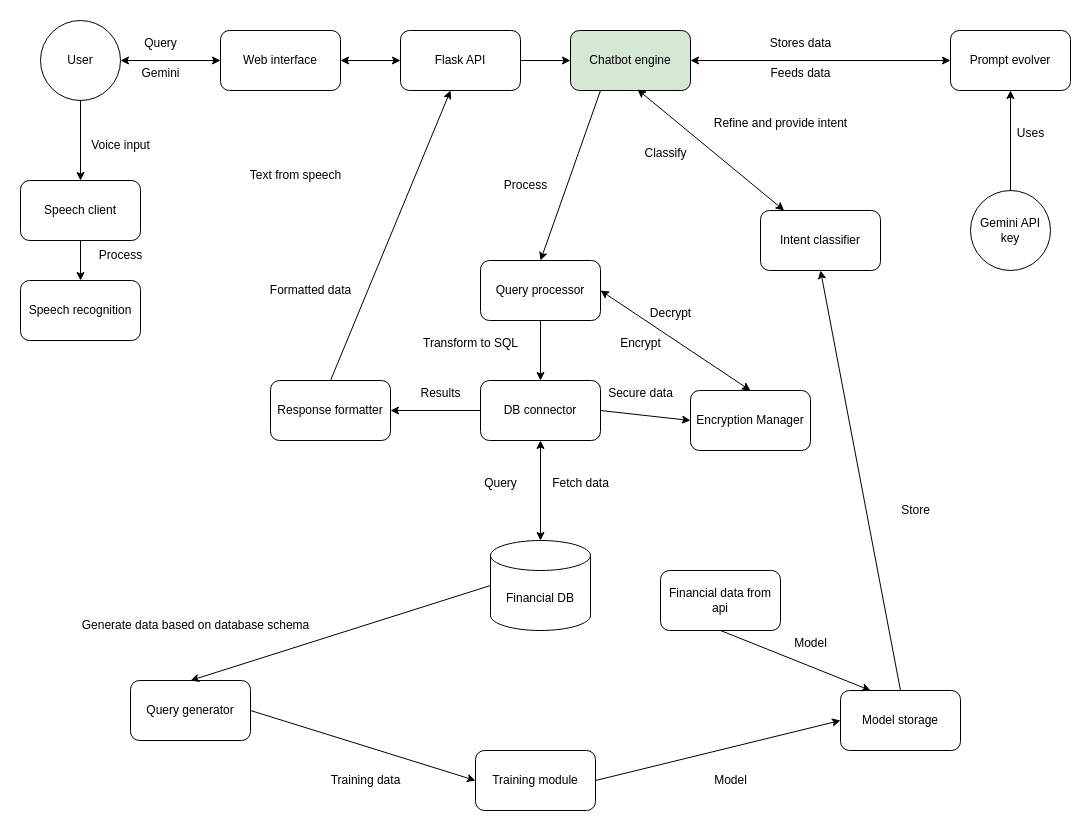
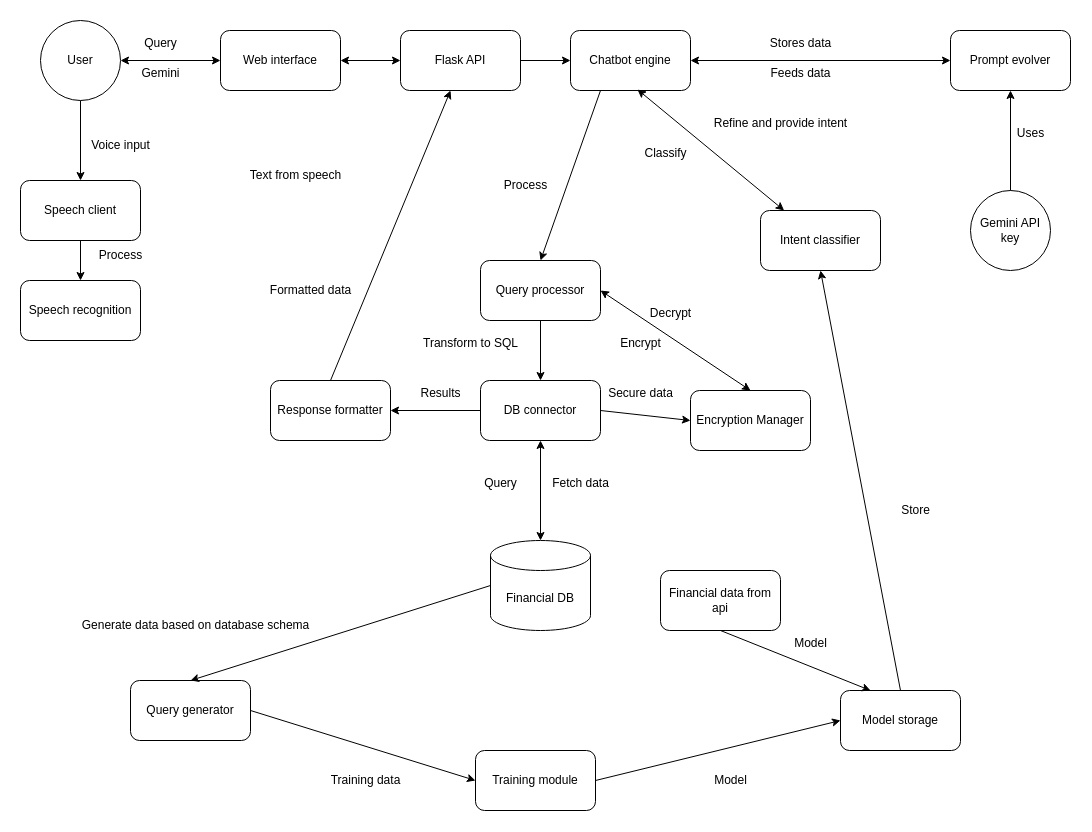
node "Chatbot engine": fillcolor #d5e8d4 -> #ffffff
